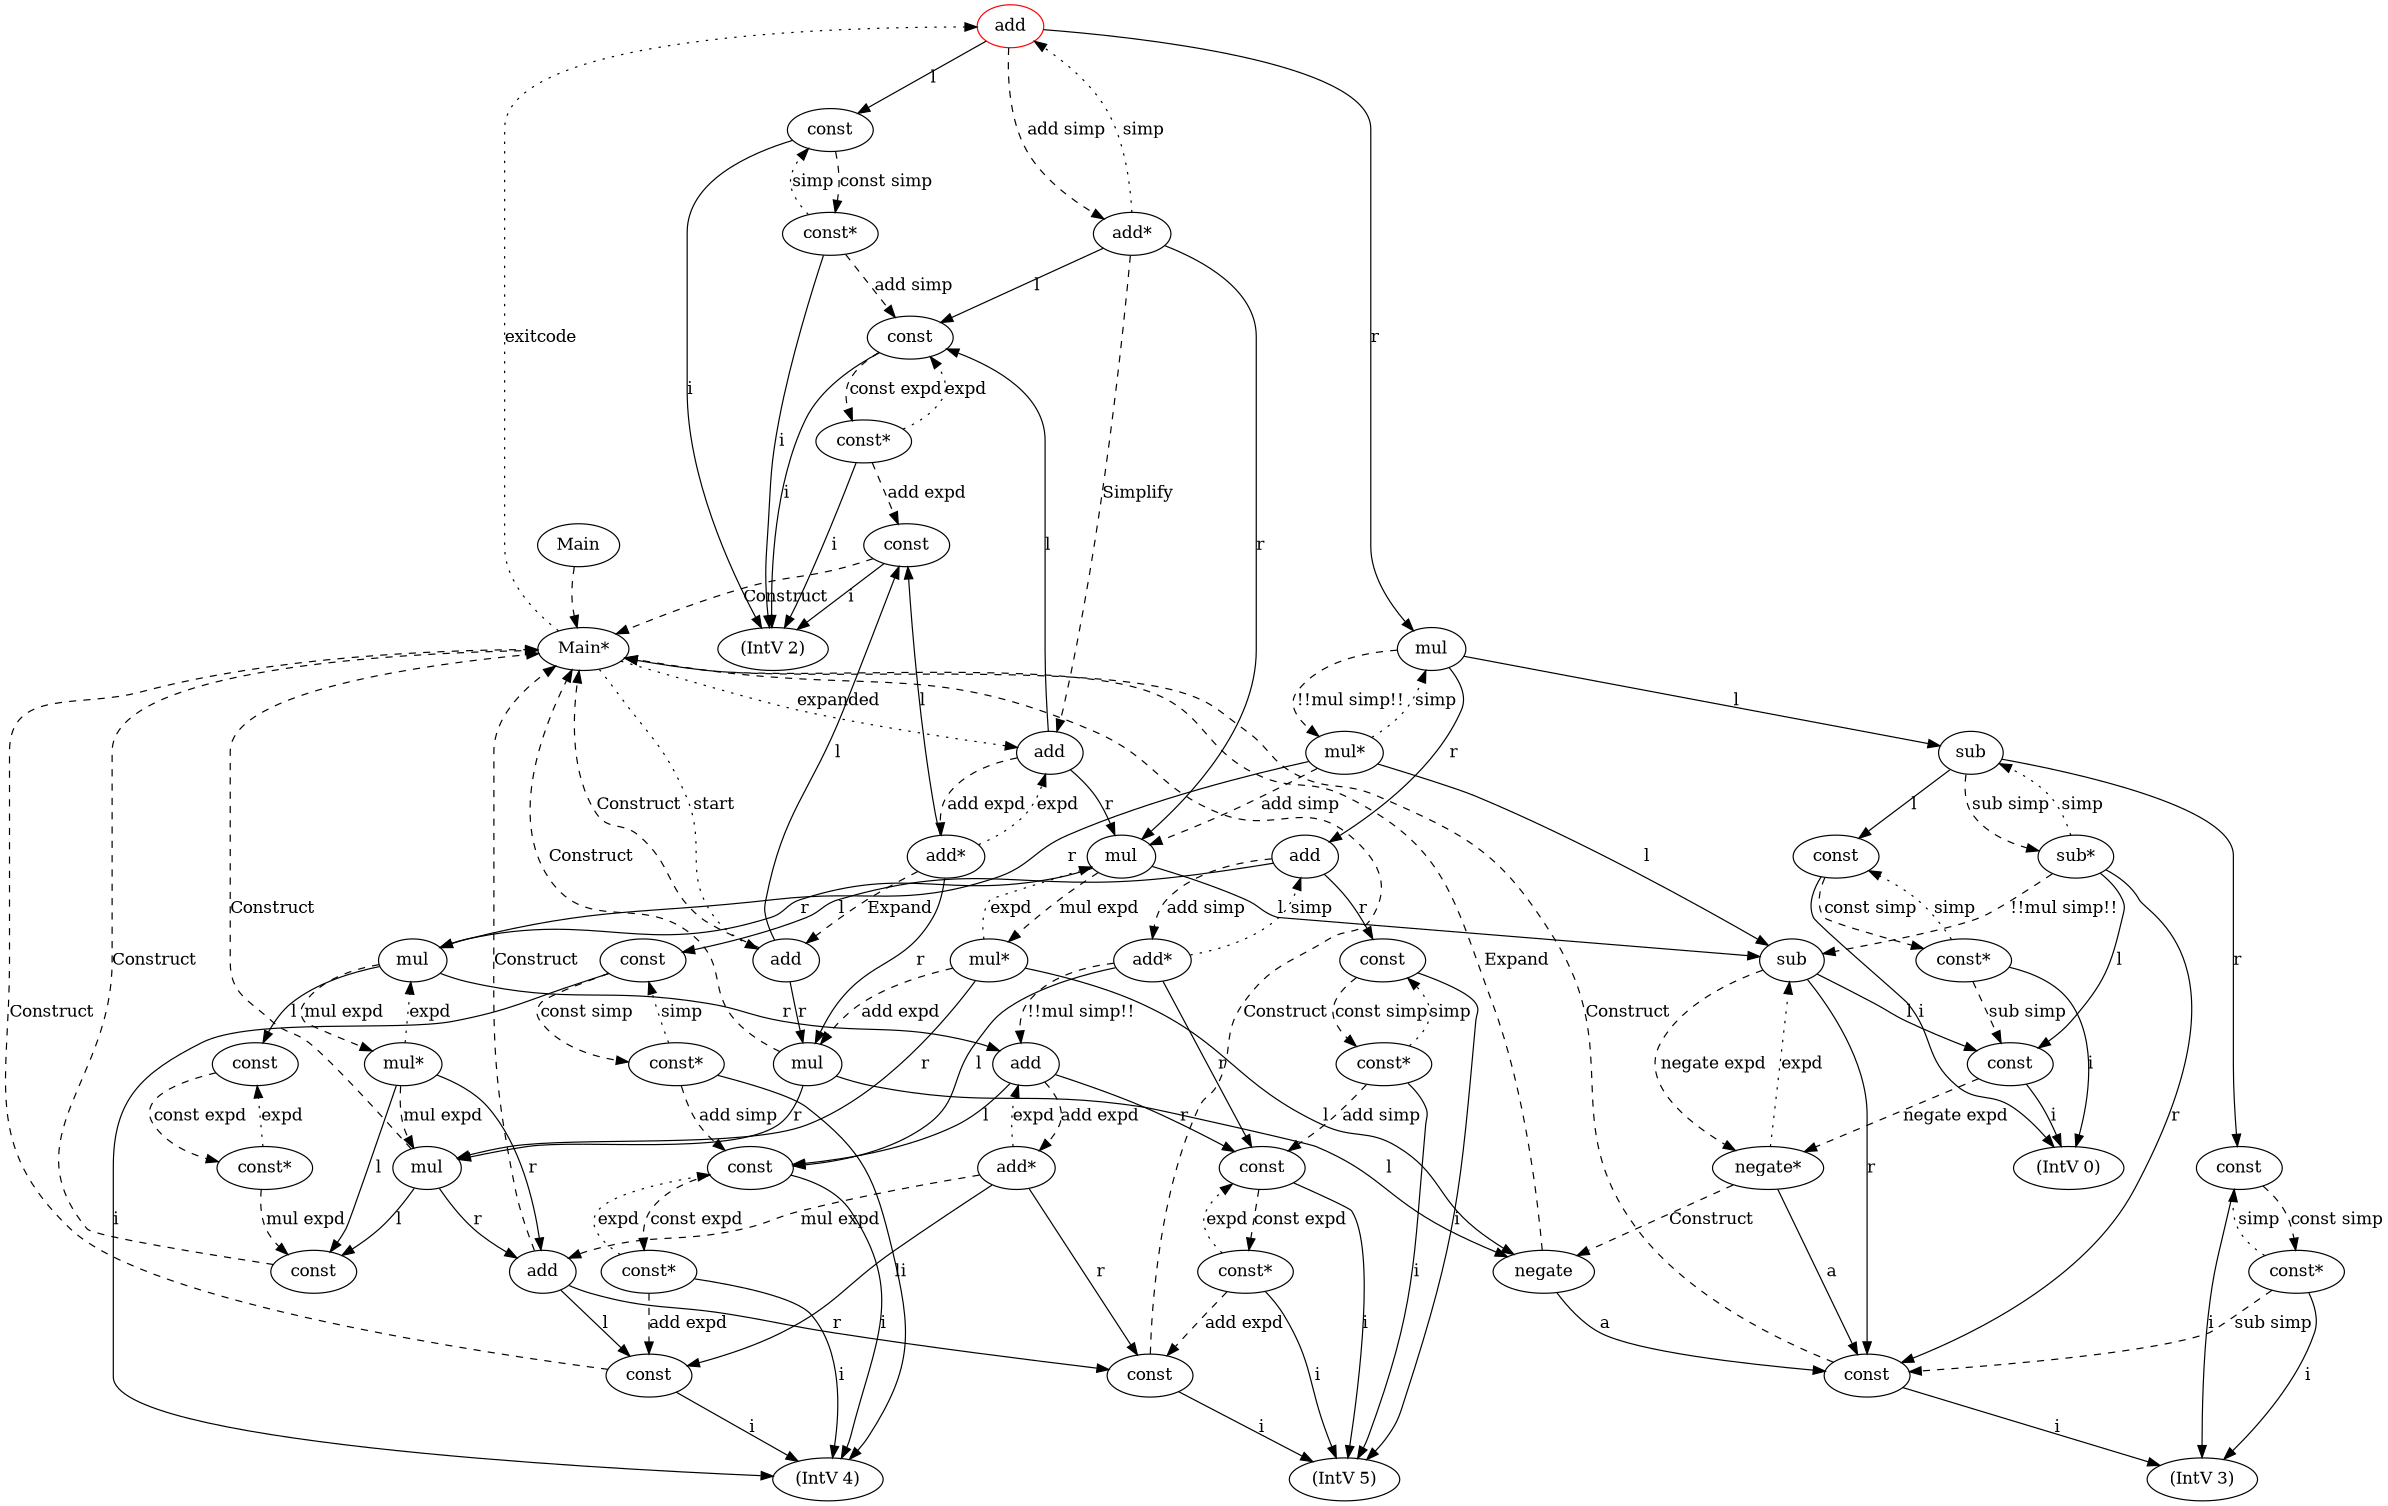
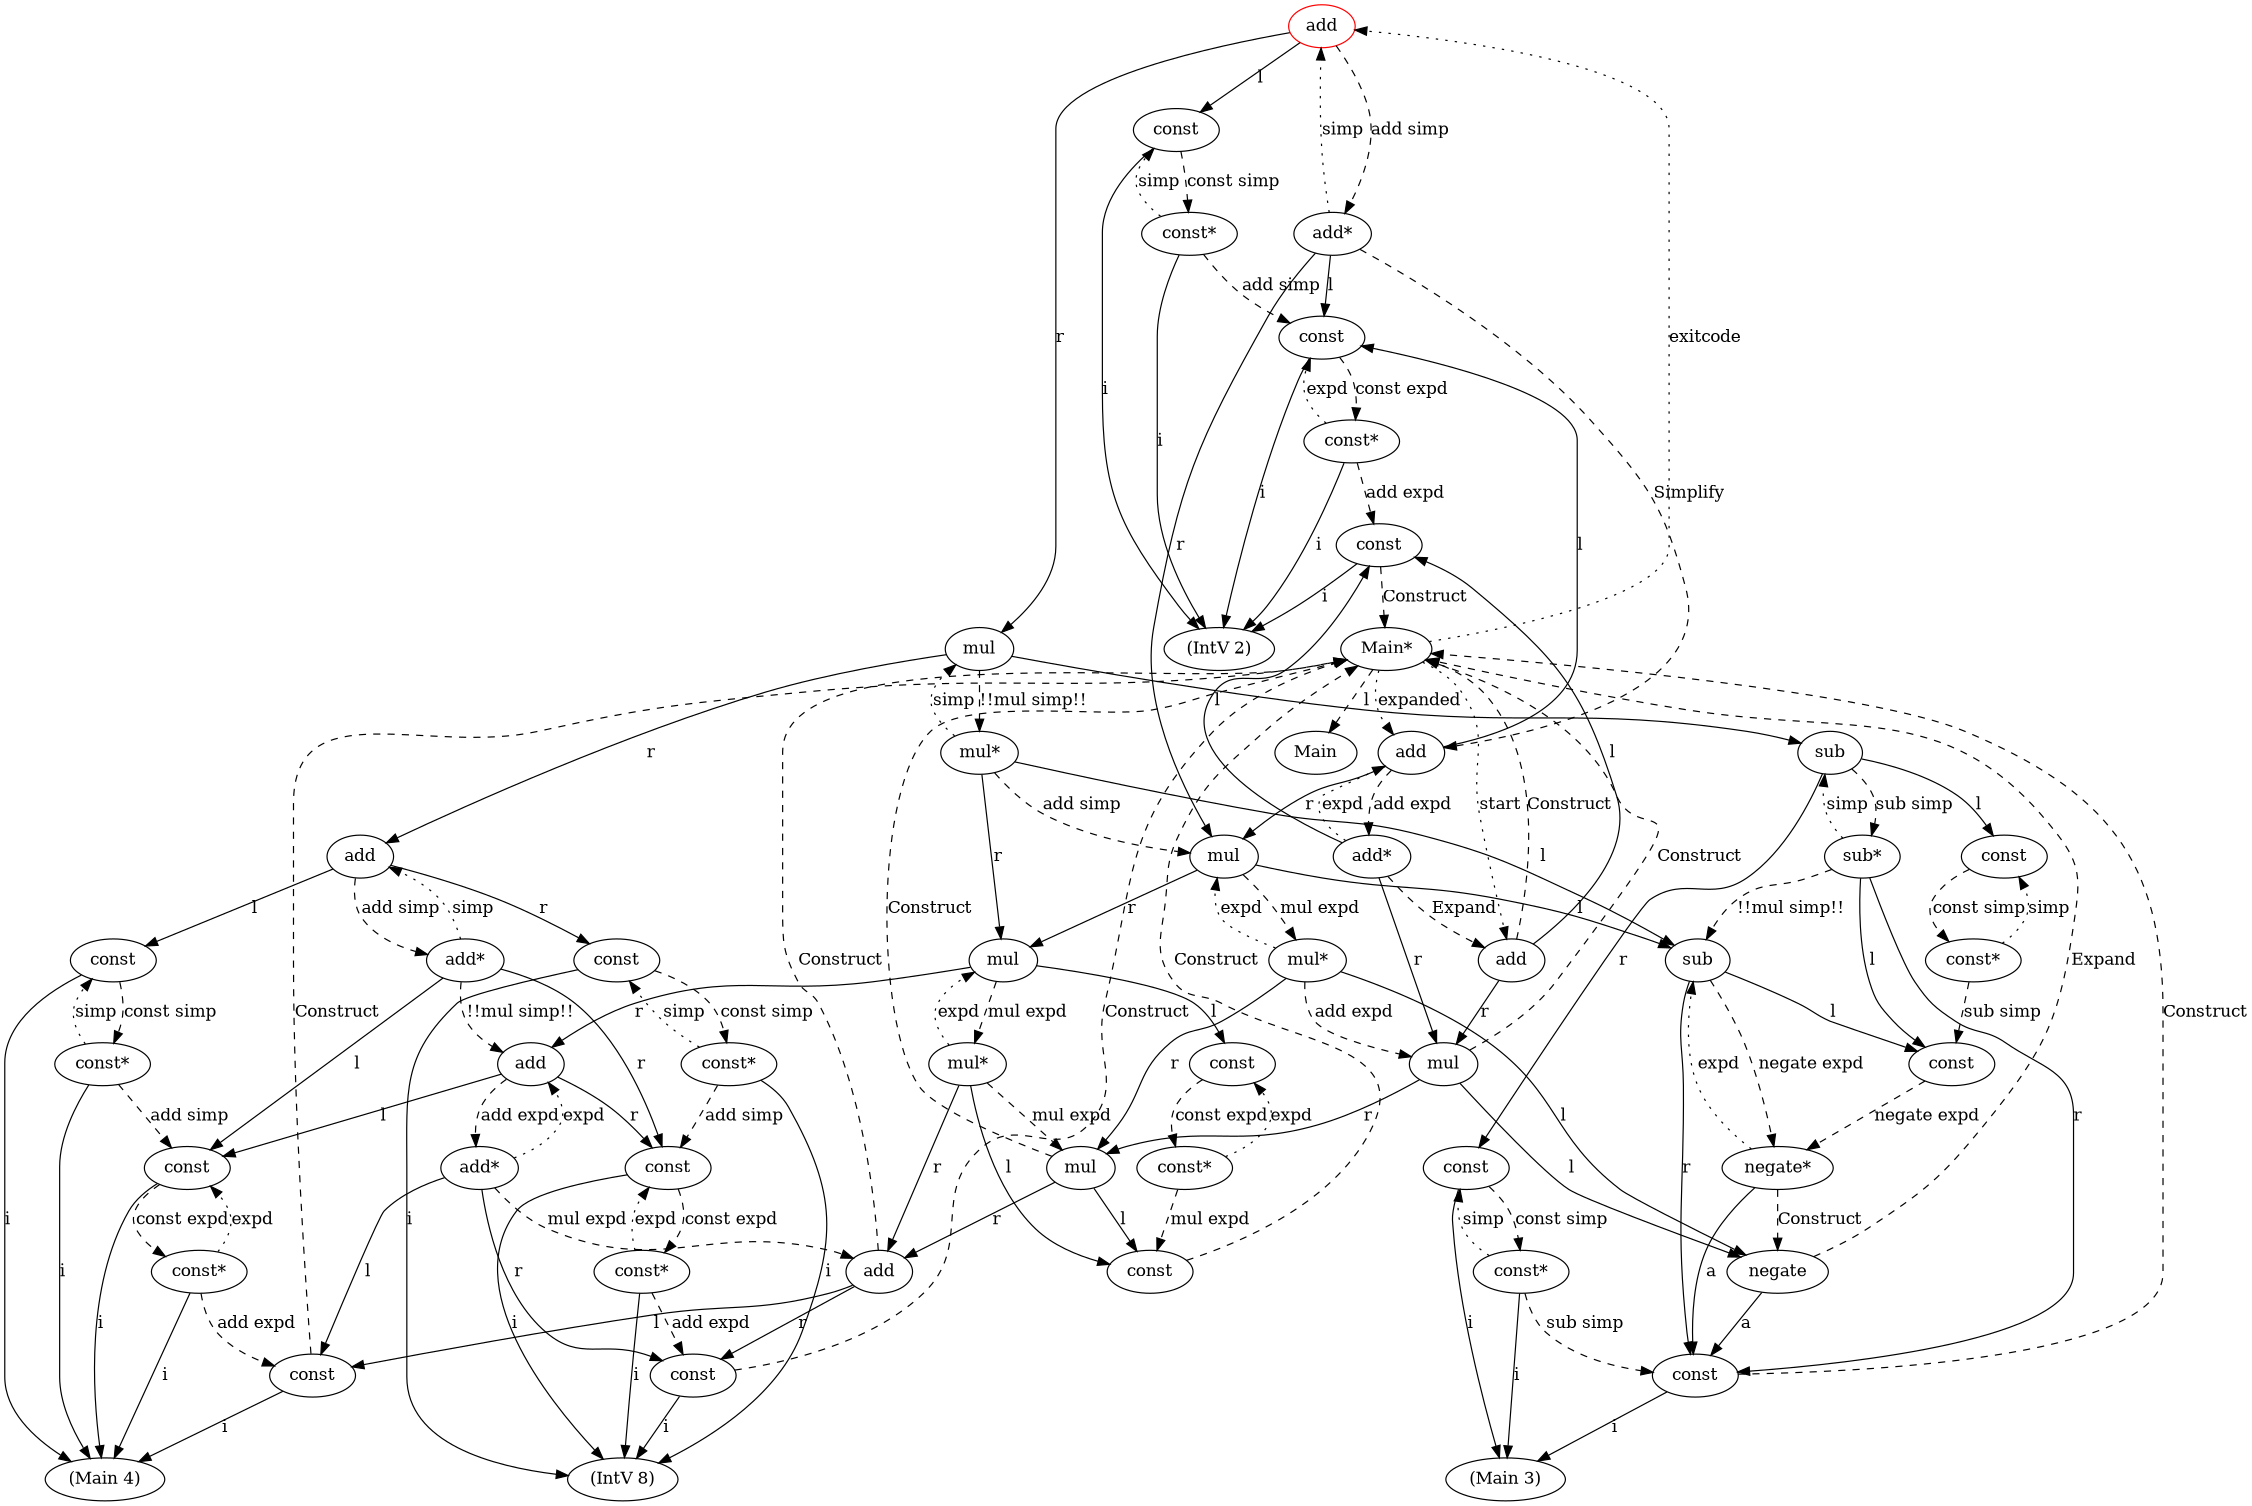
edge "Main" -> "Main*": reversed
node "(IntV 0)": removed
node "(IntV 4)": label "(IntV 4)" -> "(Main 4)"
node "(IntV 5)": label "(IntV 5)" -> "(IntV 8)"
node "(IntV 3)": label "(IntV 3)" -> "(Main 3)"
